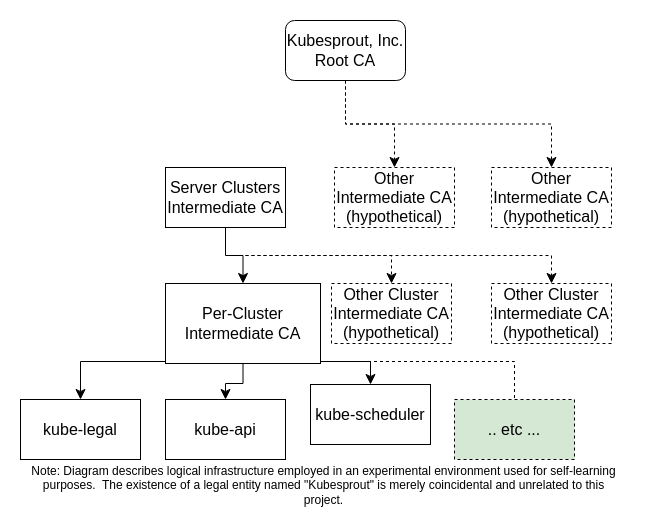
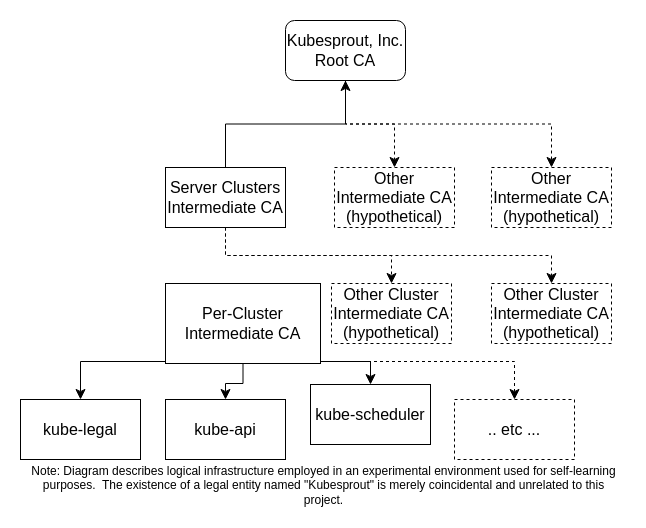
edge "Server Clusters Intermediate CA" -> "Per-Cluster Intermediate CA": now "Server Clusters Intermediate CA" -> "Kubesprout, Inc. Root CA"
edge "Per-Cluster Intermediate CA" -- ".. etc ...": arrowhead none -> classic
node ".. etc ...": fillcolor #d5e8d4 -> #ffffff
